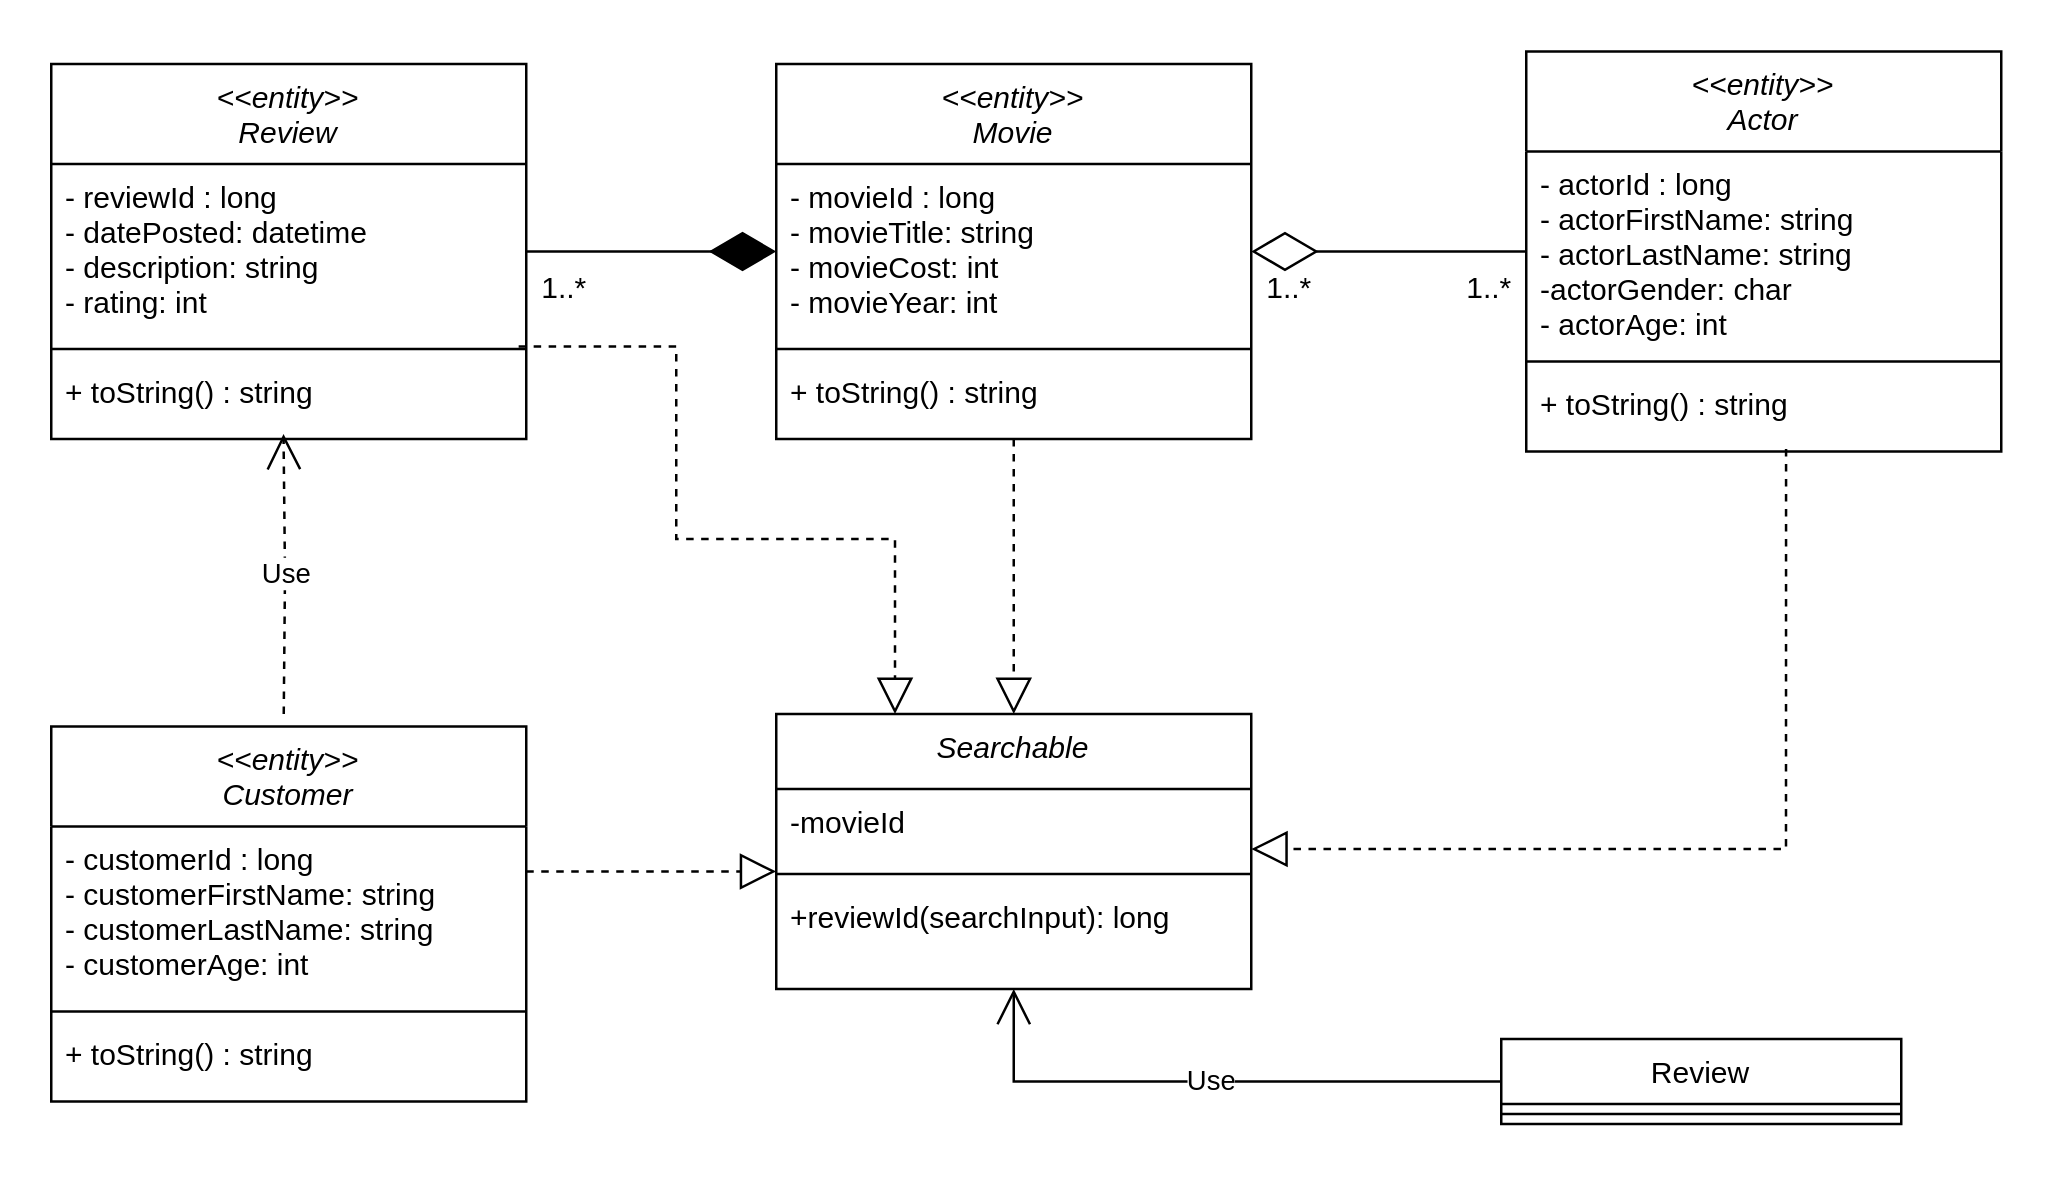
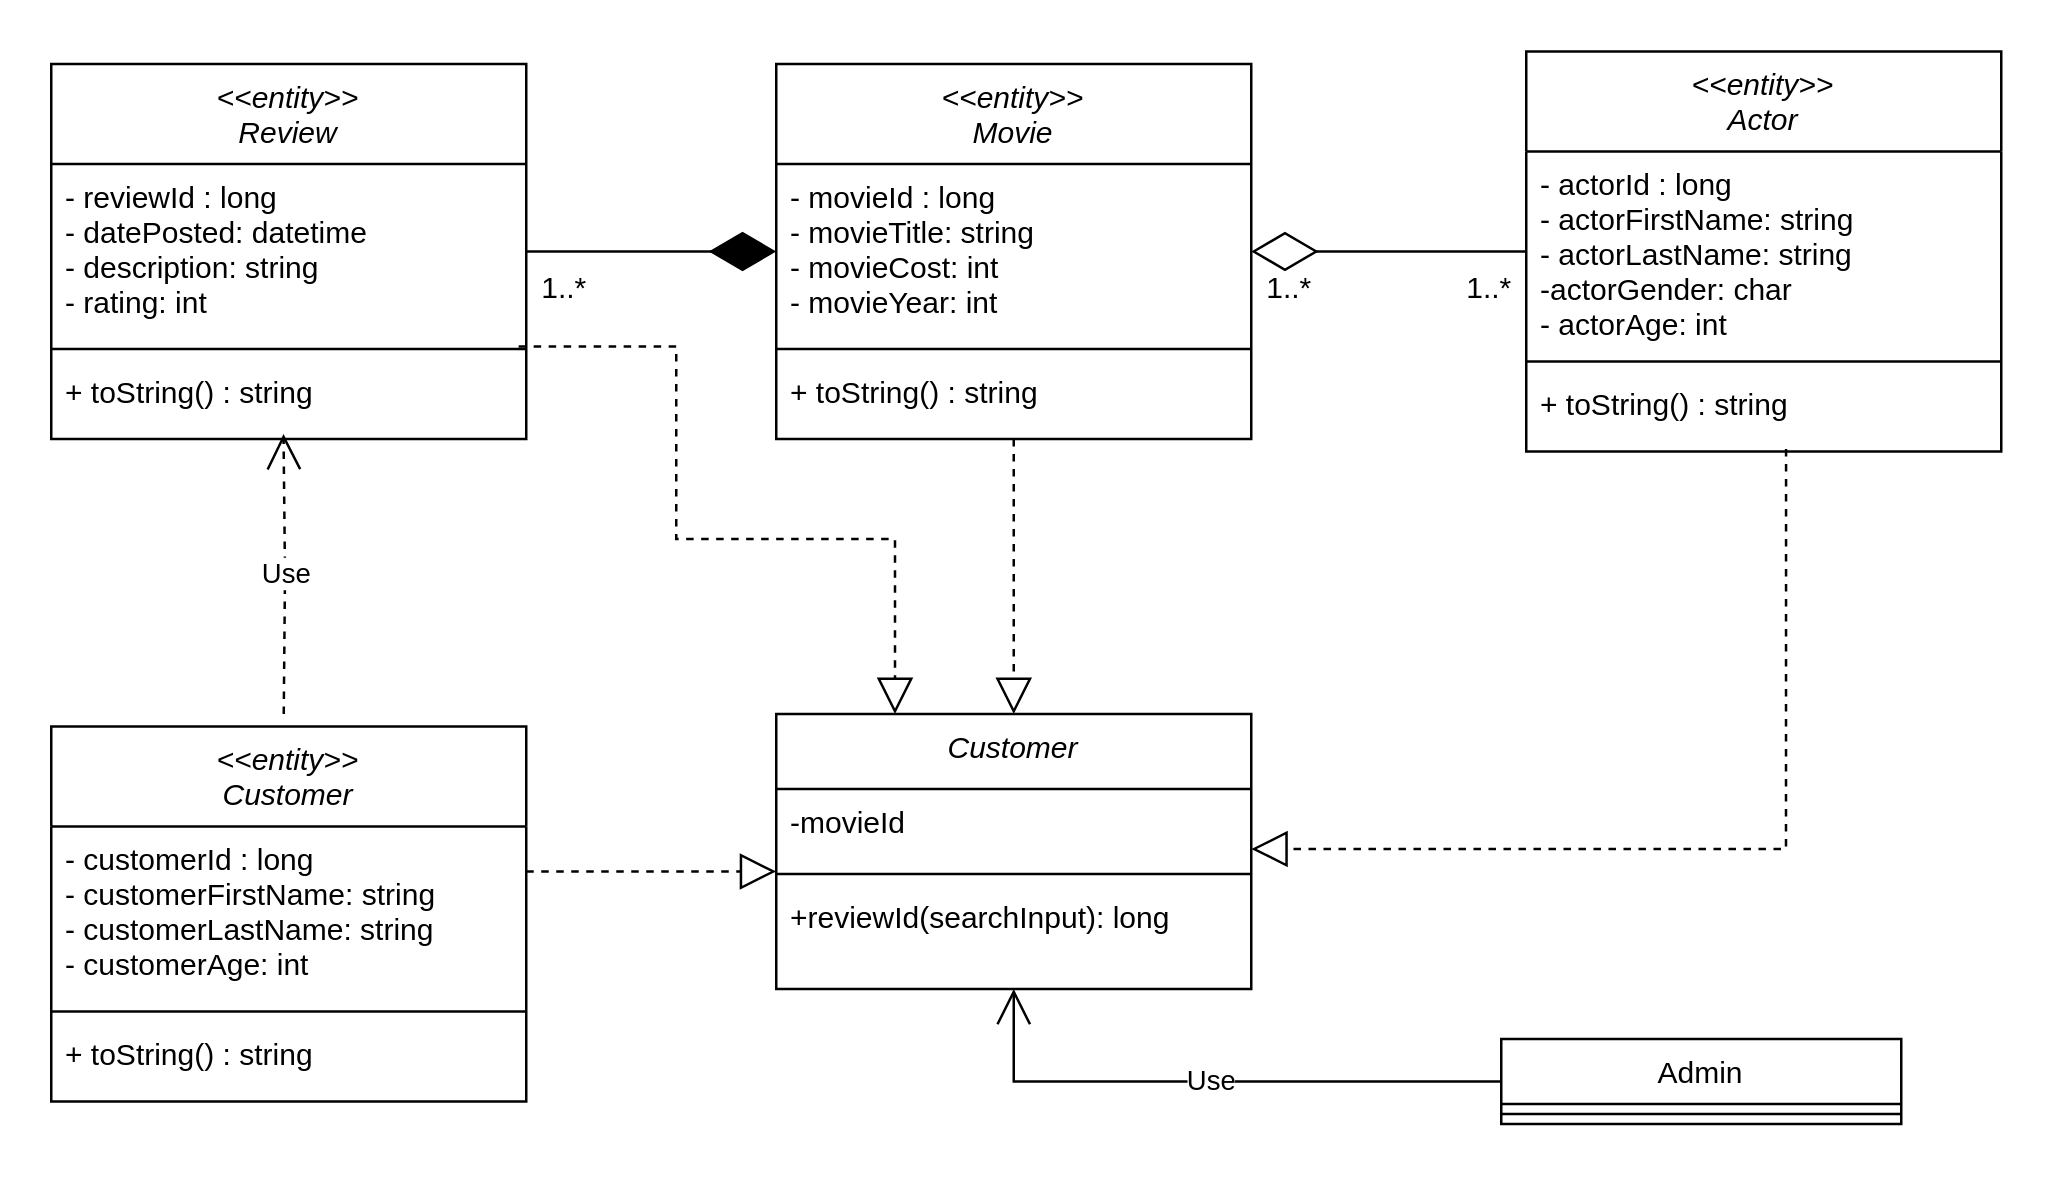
node "Searchable": label "Searchable" -> "Customer"
node "Review": label "Review" -> "Admin"
